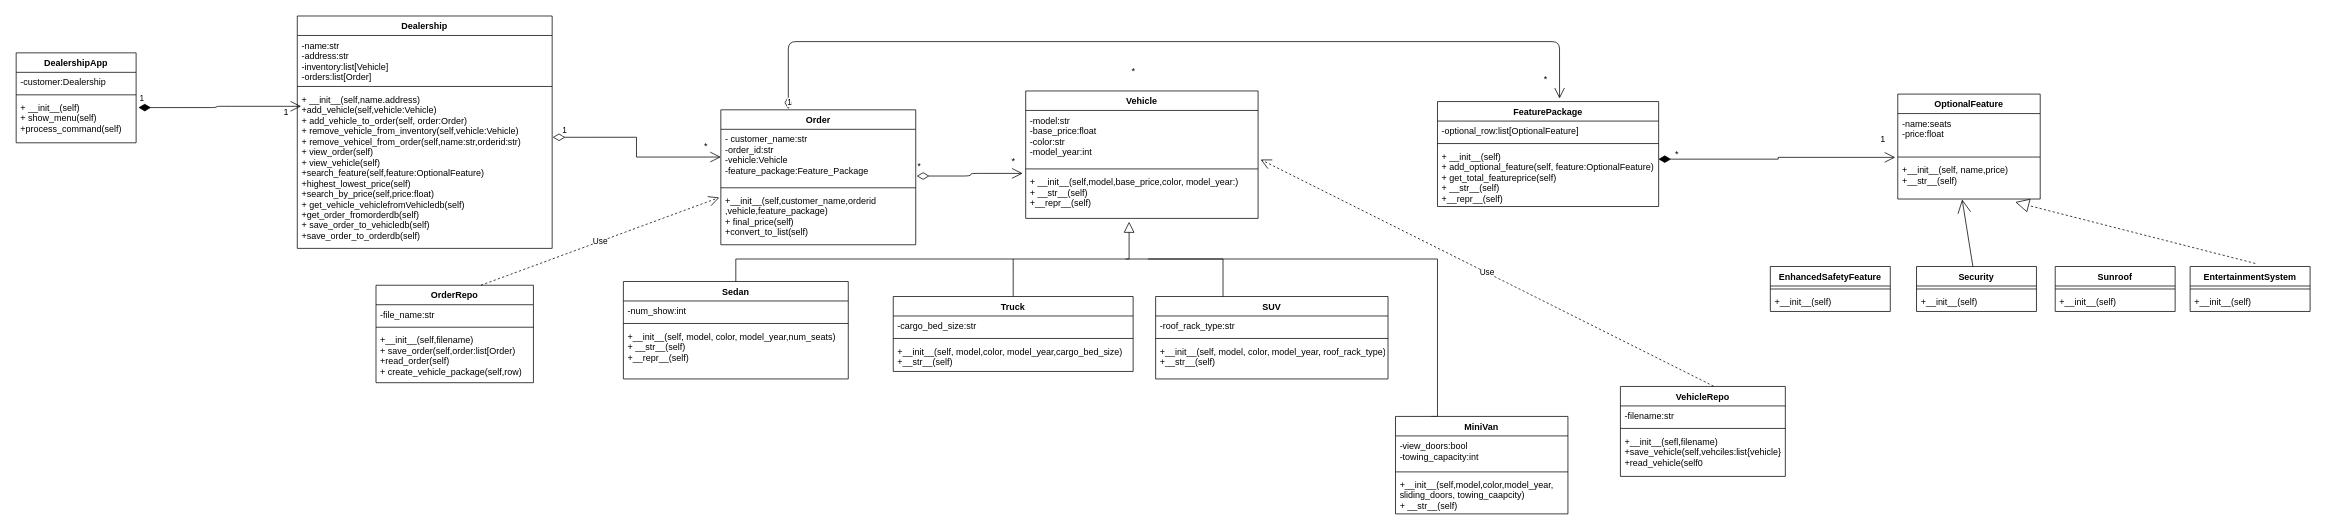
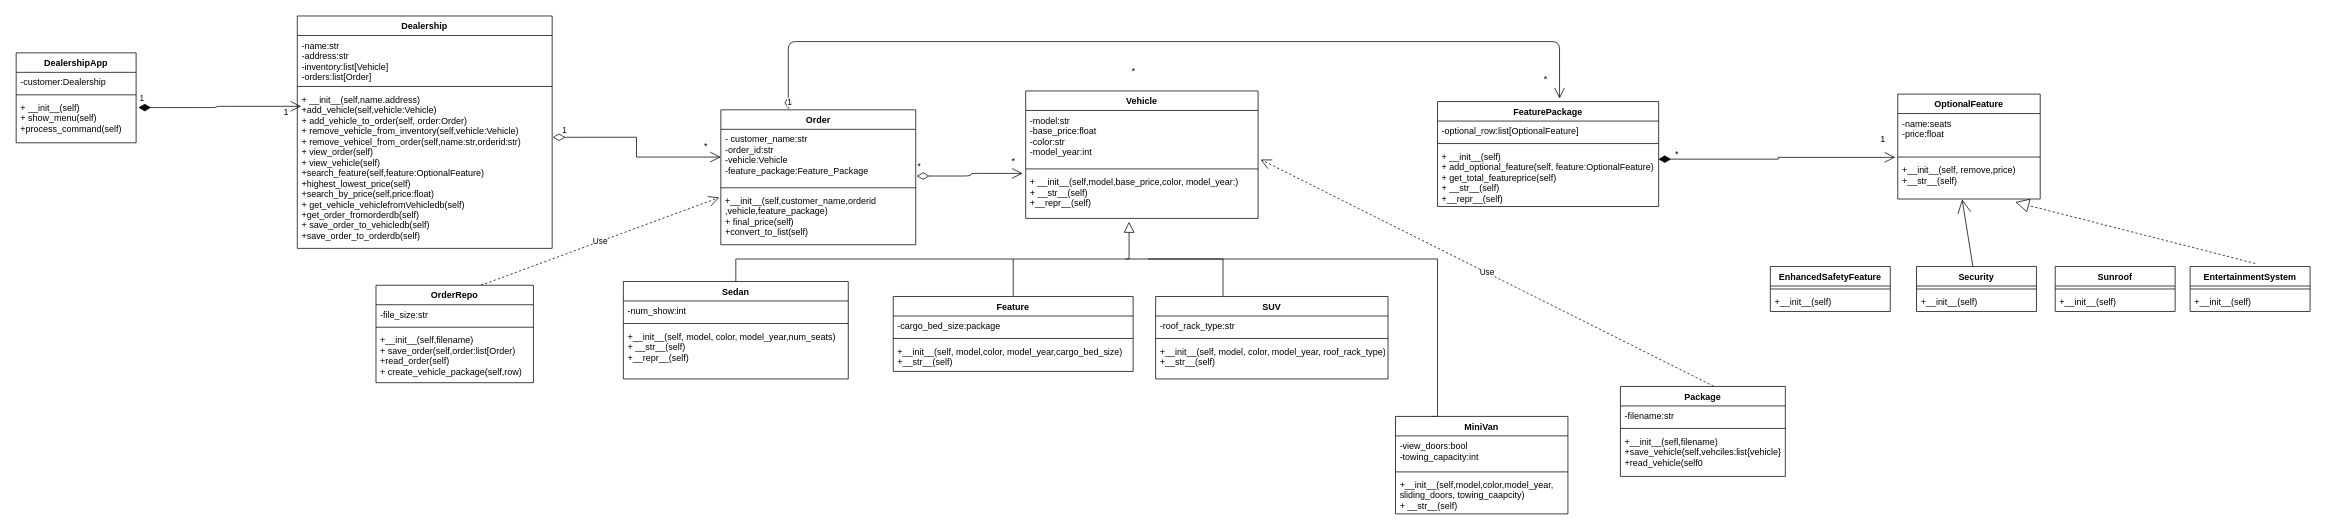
node "+__init__(self, name,price) +__str__(self)": label "+__init__(self, name,price) +__str__(self)" -> "+__init__(self, remove,price) +__str__(self)"
node "Truck": label "Truck" -> "Feature"
node "-file_name:str": label "-file_name:str" -> "-file_size:str"
node "-cargo_bed_size:str": label "-cargo_bed_size:str" -> "-cargo_bed_size:package"
node "VehicleRepo": label "VehicleRepo" -> "Package"
